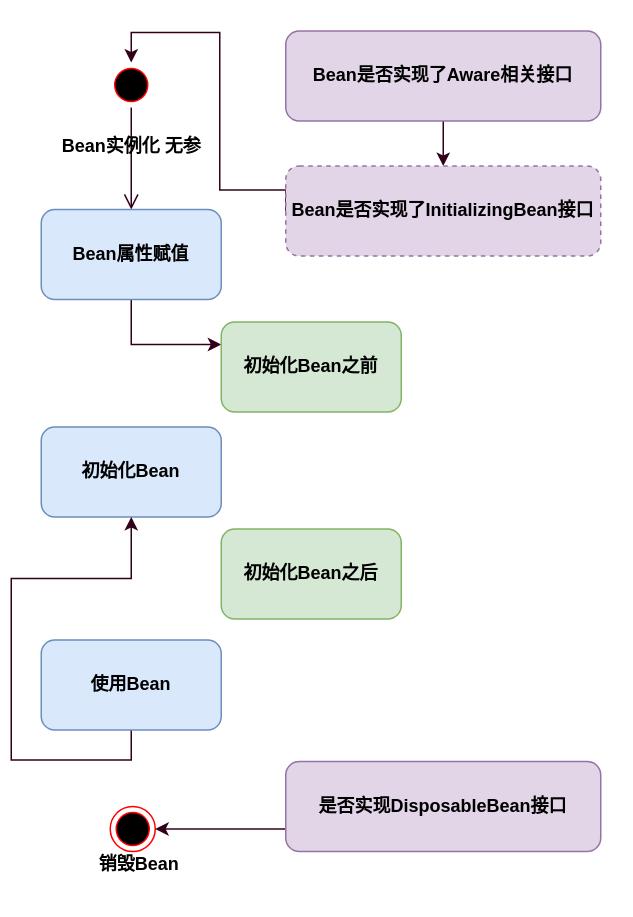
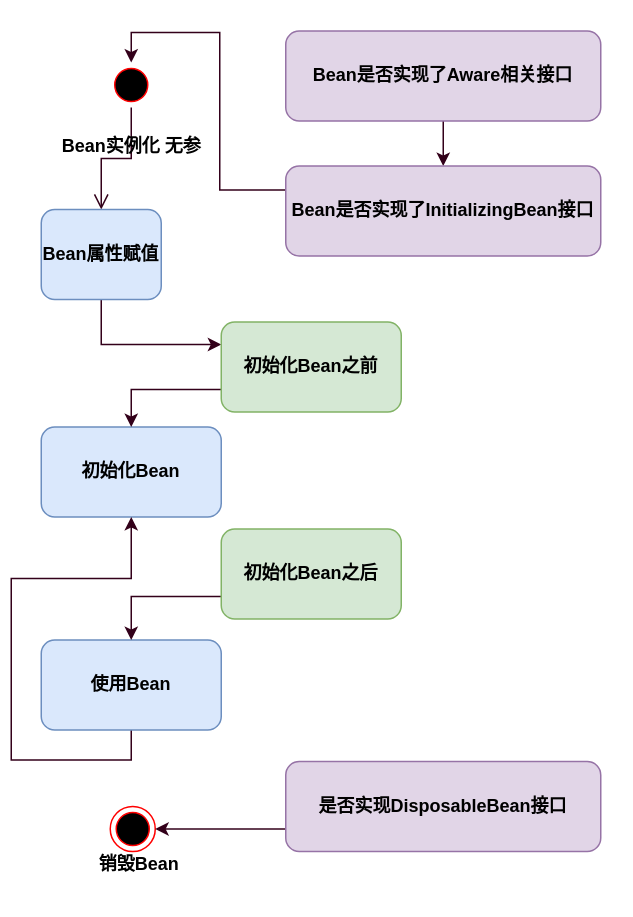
node "Bean是否实现了InitializingBean接口": style dashed -> solid
node "Bean属性赋值": size 180x90 -> 120x90
edge "初始化Bean之前" -> "初始化Bean": added
edge "初始化Bean之后" -> "使用Bean": added
